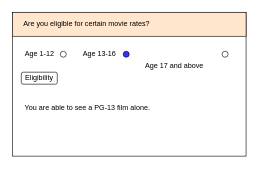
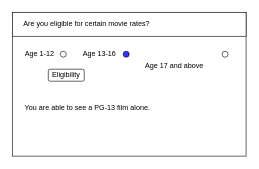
node "Are you eligible for certain movie rates?": fillcolor #ffe6cc -> #ffffff
node "Eligibility": moved (39, 78) -> (66, 75)
